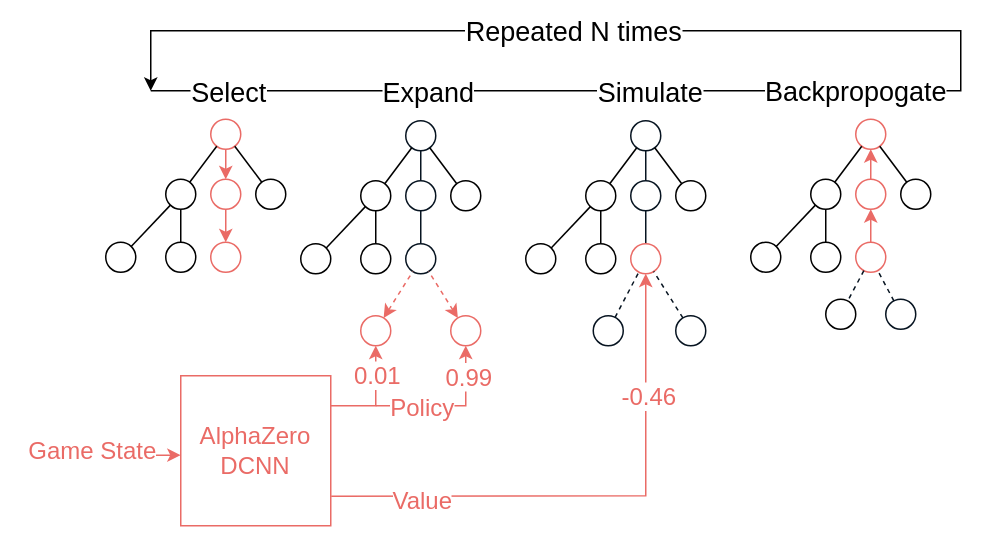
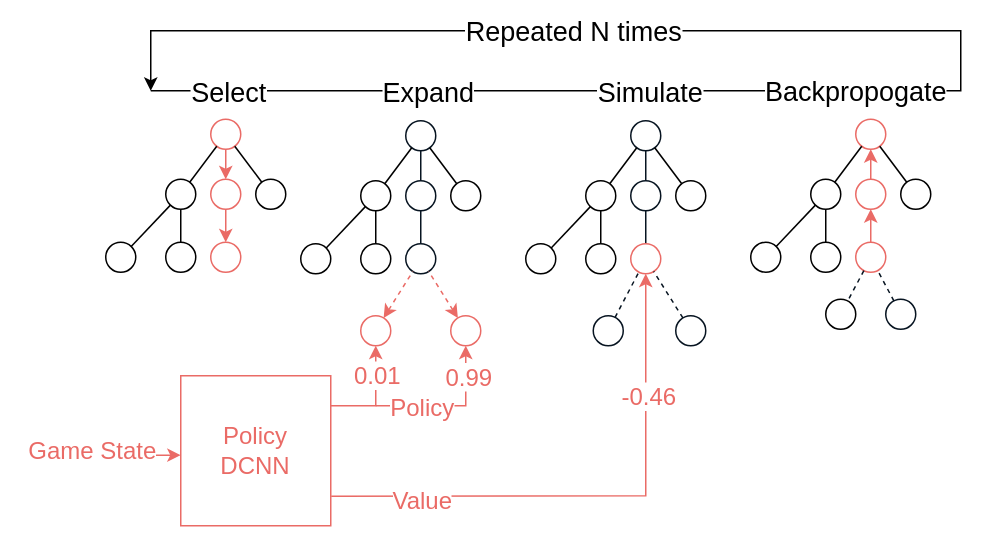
node "AlphaZero DCNN": label "AlphaZero DCNN" -> "Policy DCNN"
